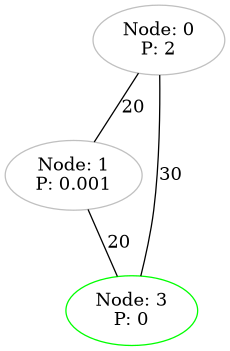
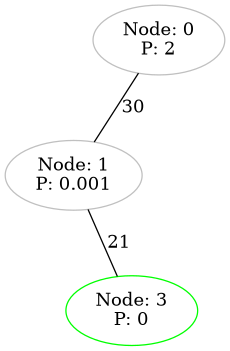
edge "Node: 0 P: 2" -- "Node: 1 P: 0.001": label "20" -> "30"
edge "Node: 0 P: 2" -- "Node: 3 P: 0": removed, label "30"
edge "Node: 1 P: 0.001" -- "Node: 3 P: 0": label "20" -> "21"
